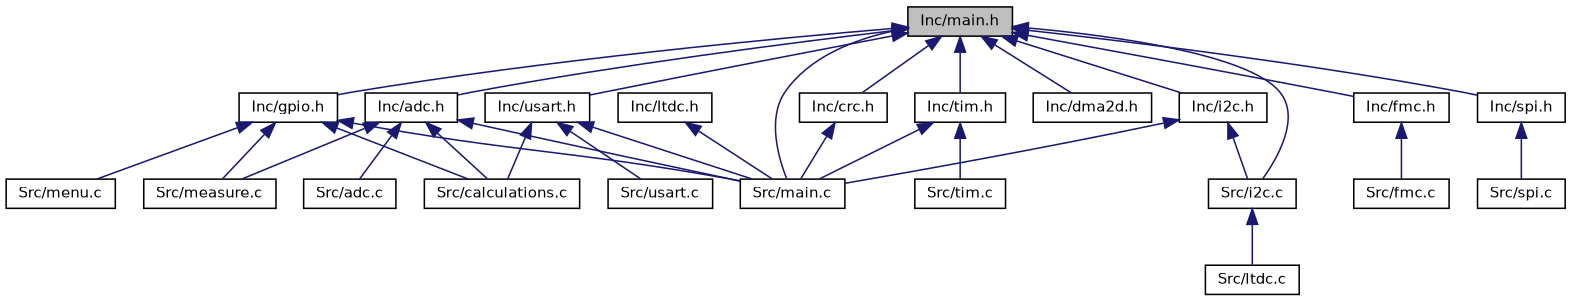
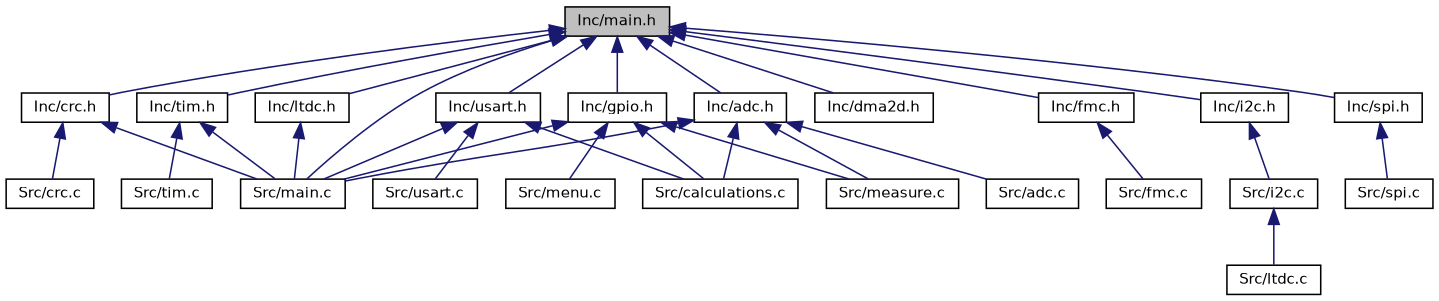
edge "Src/i2c.c" -> "Inc/main.h": now "Inc/ltdc.h" -> "Inc/main.h"
edge "Src/main.c" -> "Inc/i2c.h": removed
node "Src/crc.c": added
